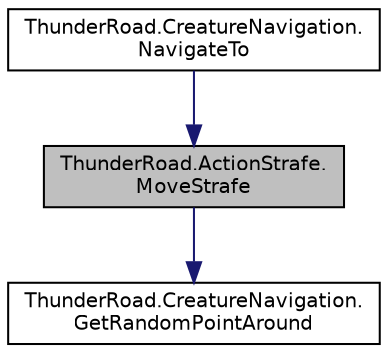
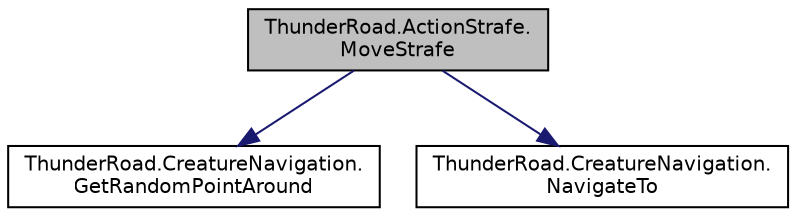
edge "ThunderRoad.CreatureNavigation. NavigateTo" -> "ThunderRoad.ActionStrafe. MoveStrafe": reversed
